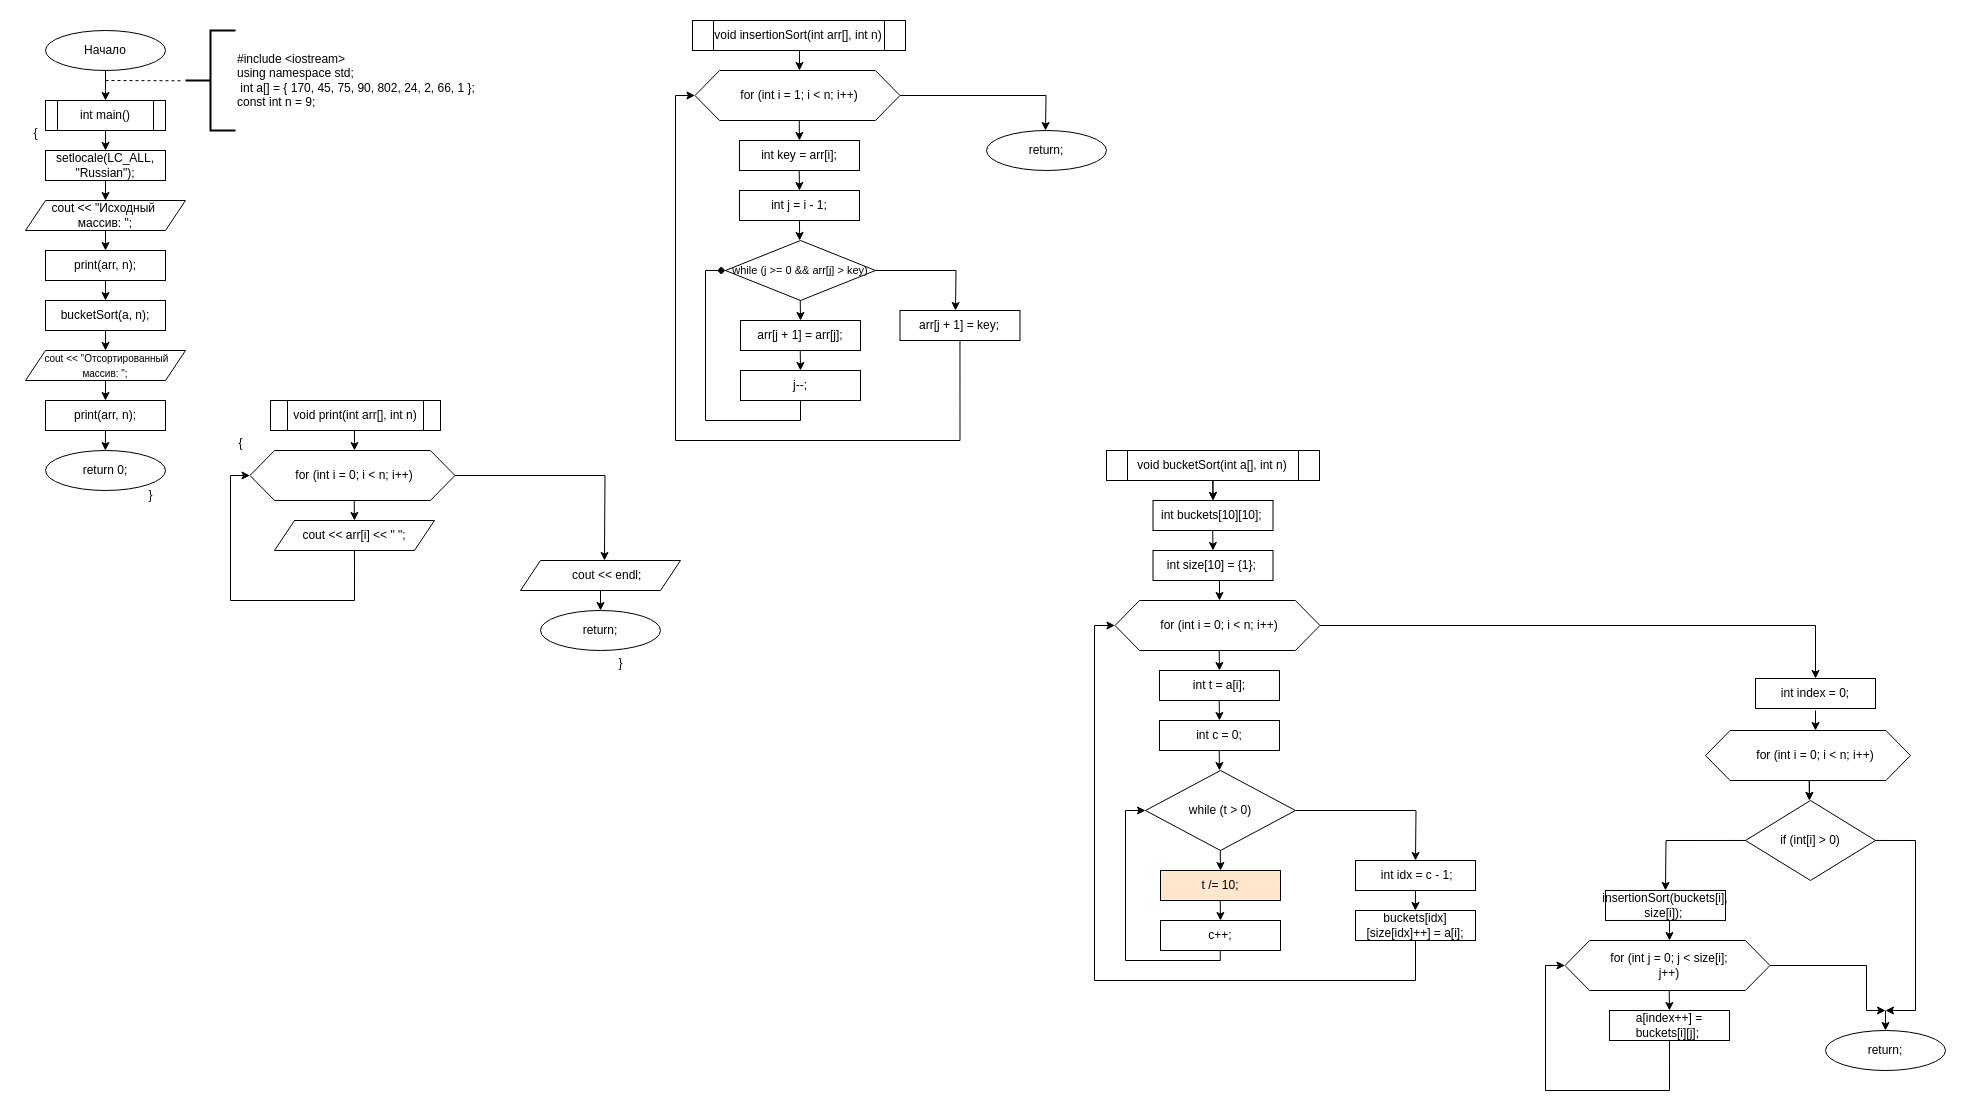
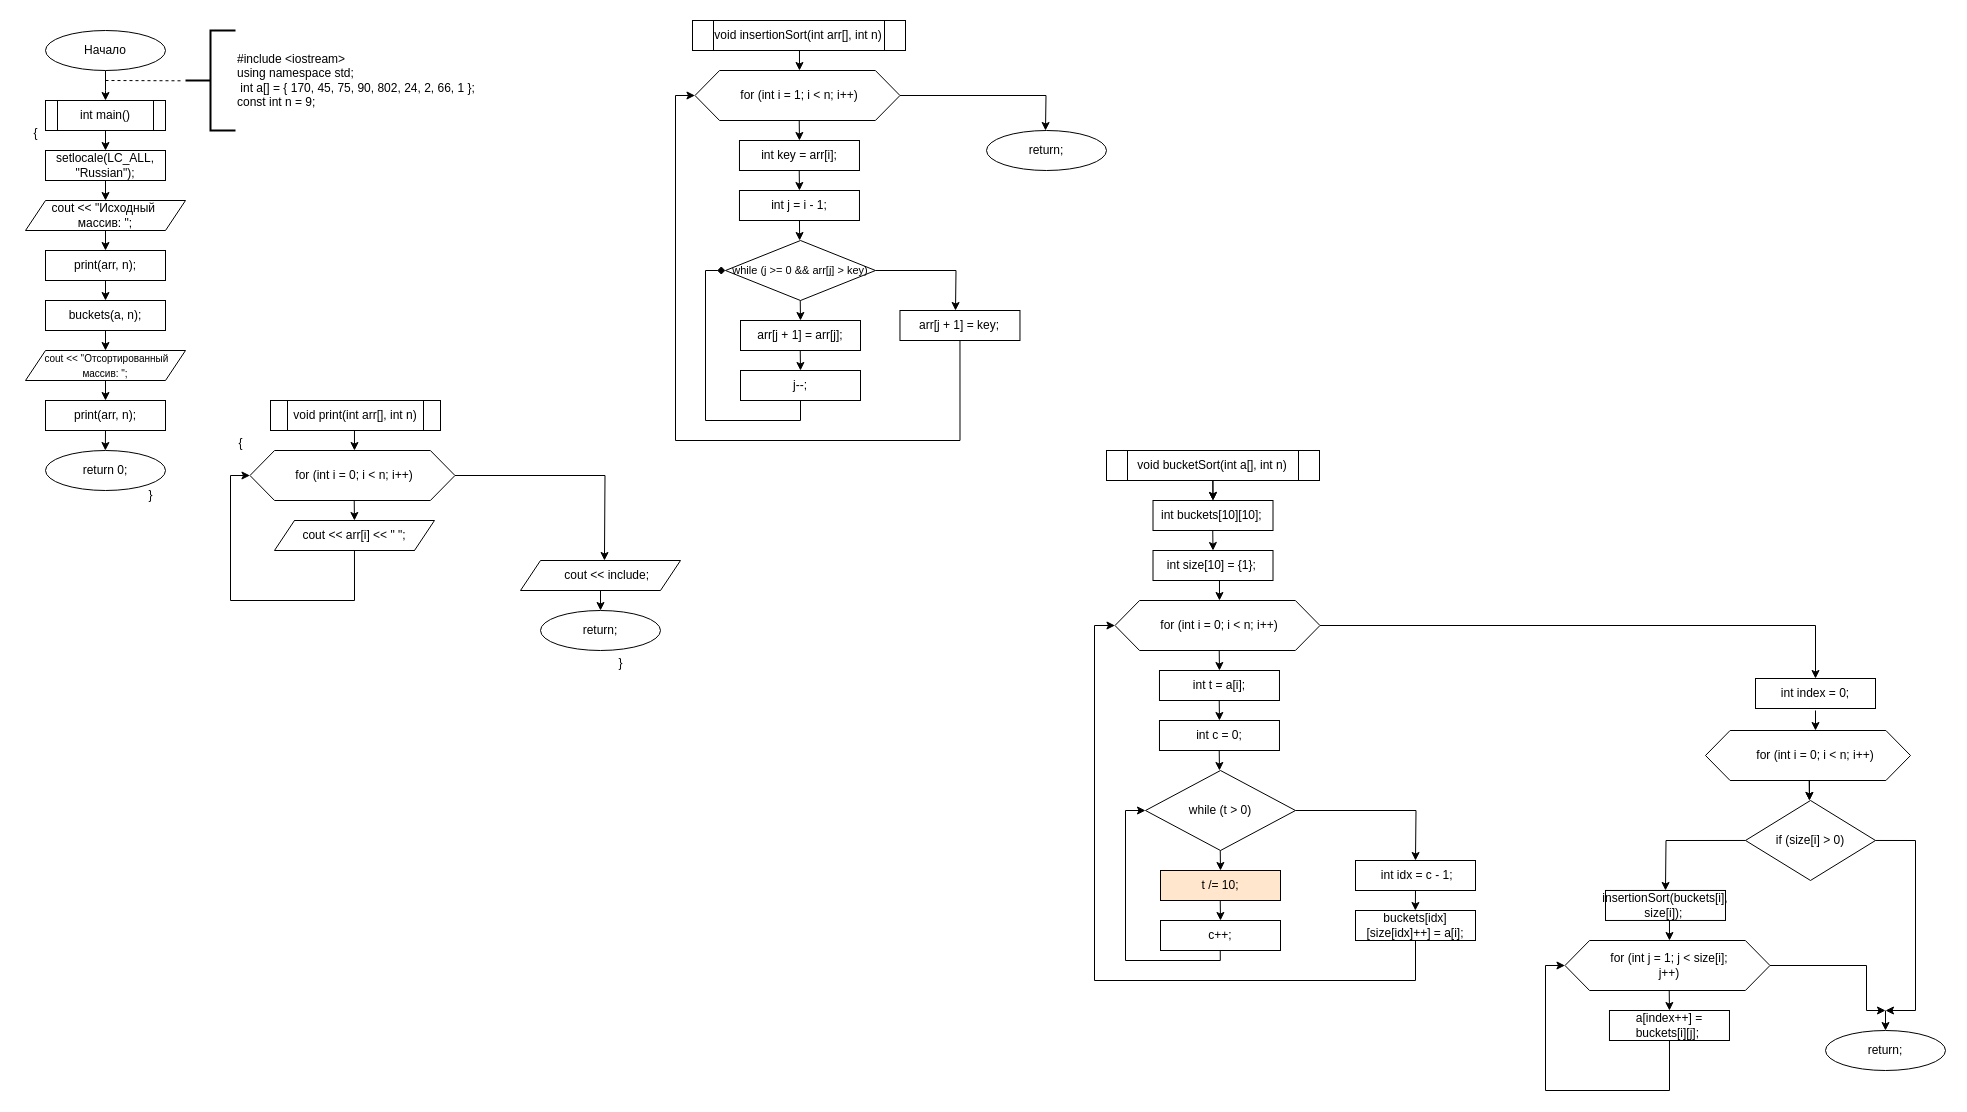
node "bucketSort(a, n);": label "bucketSort(a, n);" -> "buckets(a, n);"
node "cout << endl;": label "cout << endl;" -> "cout << include;"
node "if (int[i] > 0)": label "if (int[i] > 0)" -> "if (size[i] > 0)"
node "for (int j = 0; j < size[i]; j++)": label "for (int j = 0; j < size[i]; j++)" -> "for (int j = 1; j < size[i]; j++)"
